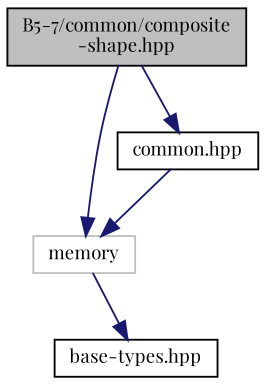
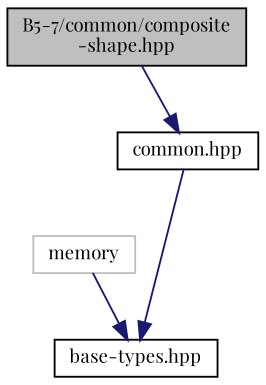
edge "B5-7/common/composite -shape.hpp" -> "memory": removed
edge "common.hpp" -> "memory": now "common.hpp" -> "base-types.hpp"
